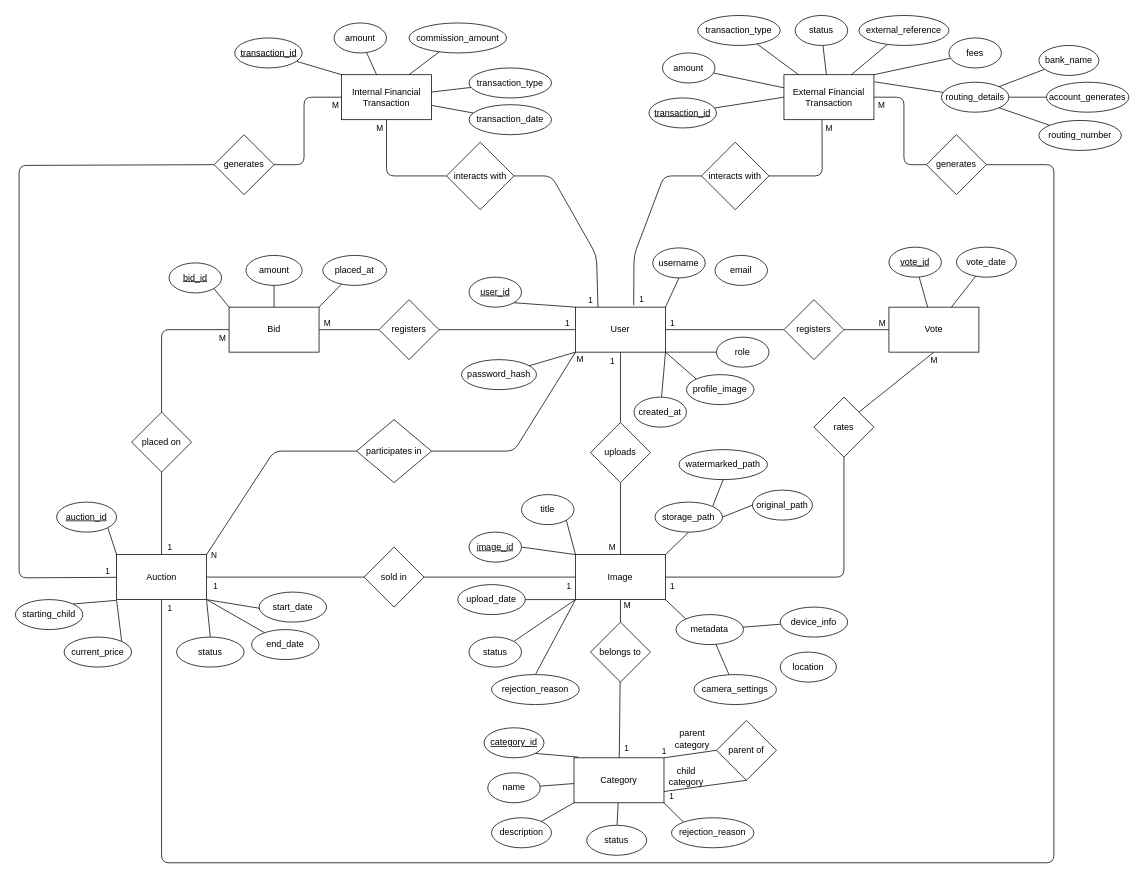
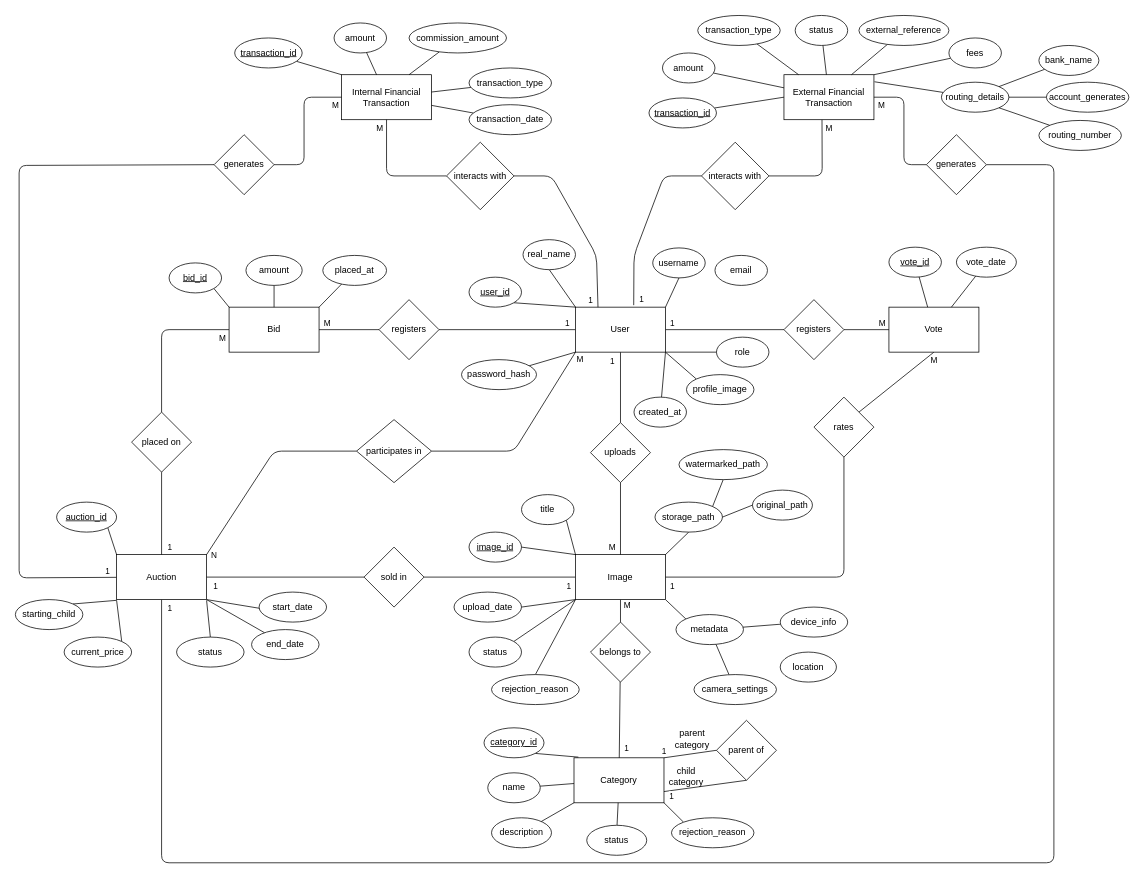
node "real_name": added
edge "real_name" -- "User": added
node "upload_date": moved (492, 600) -> (488, 607)
